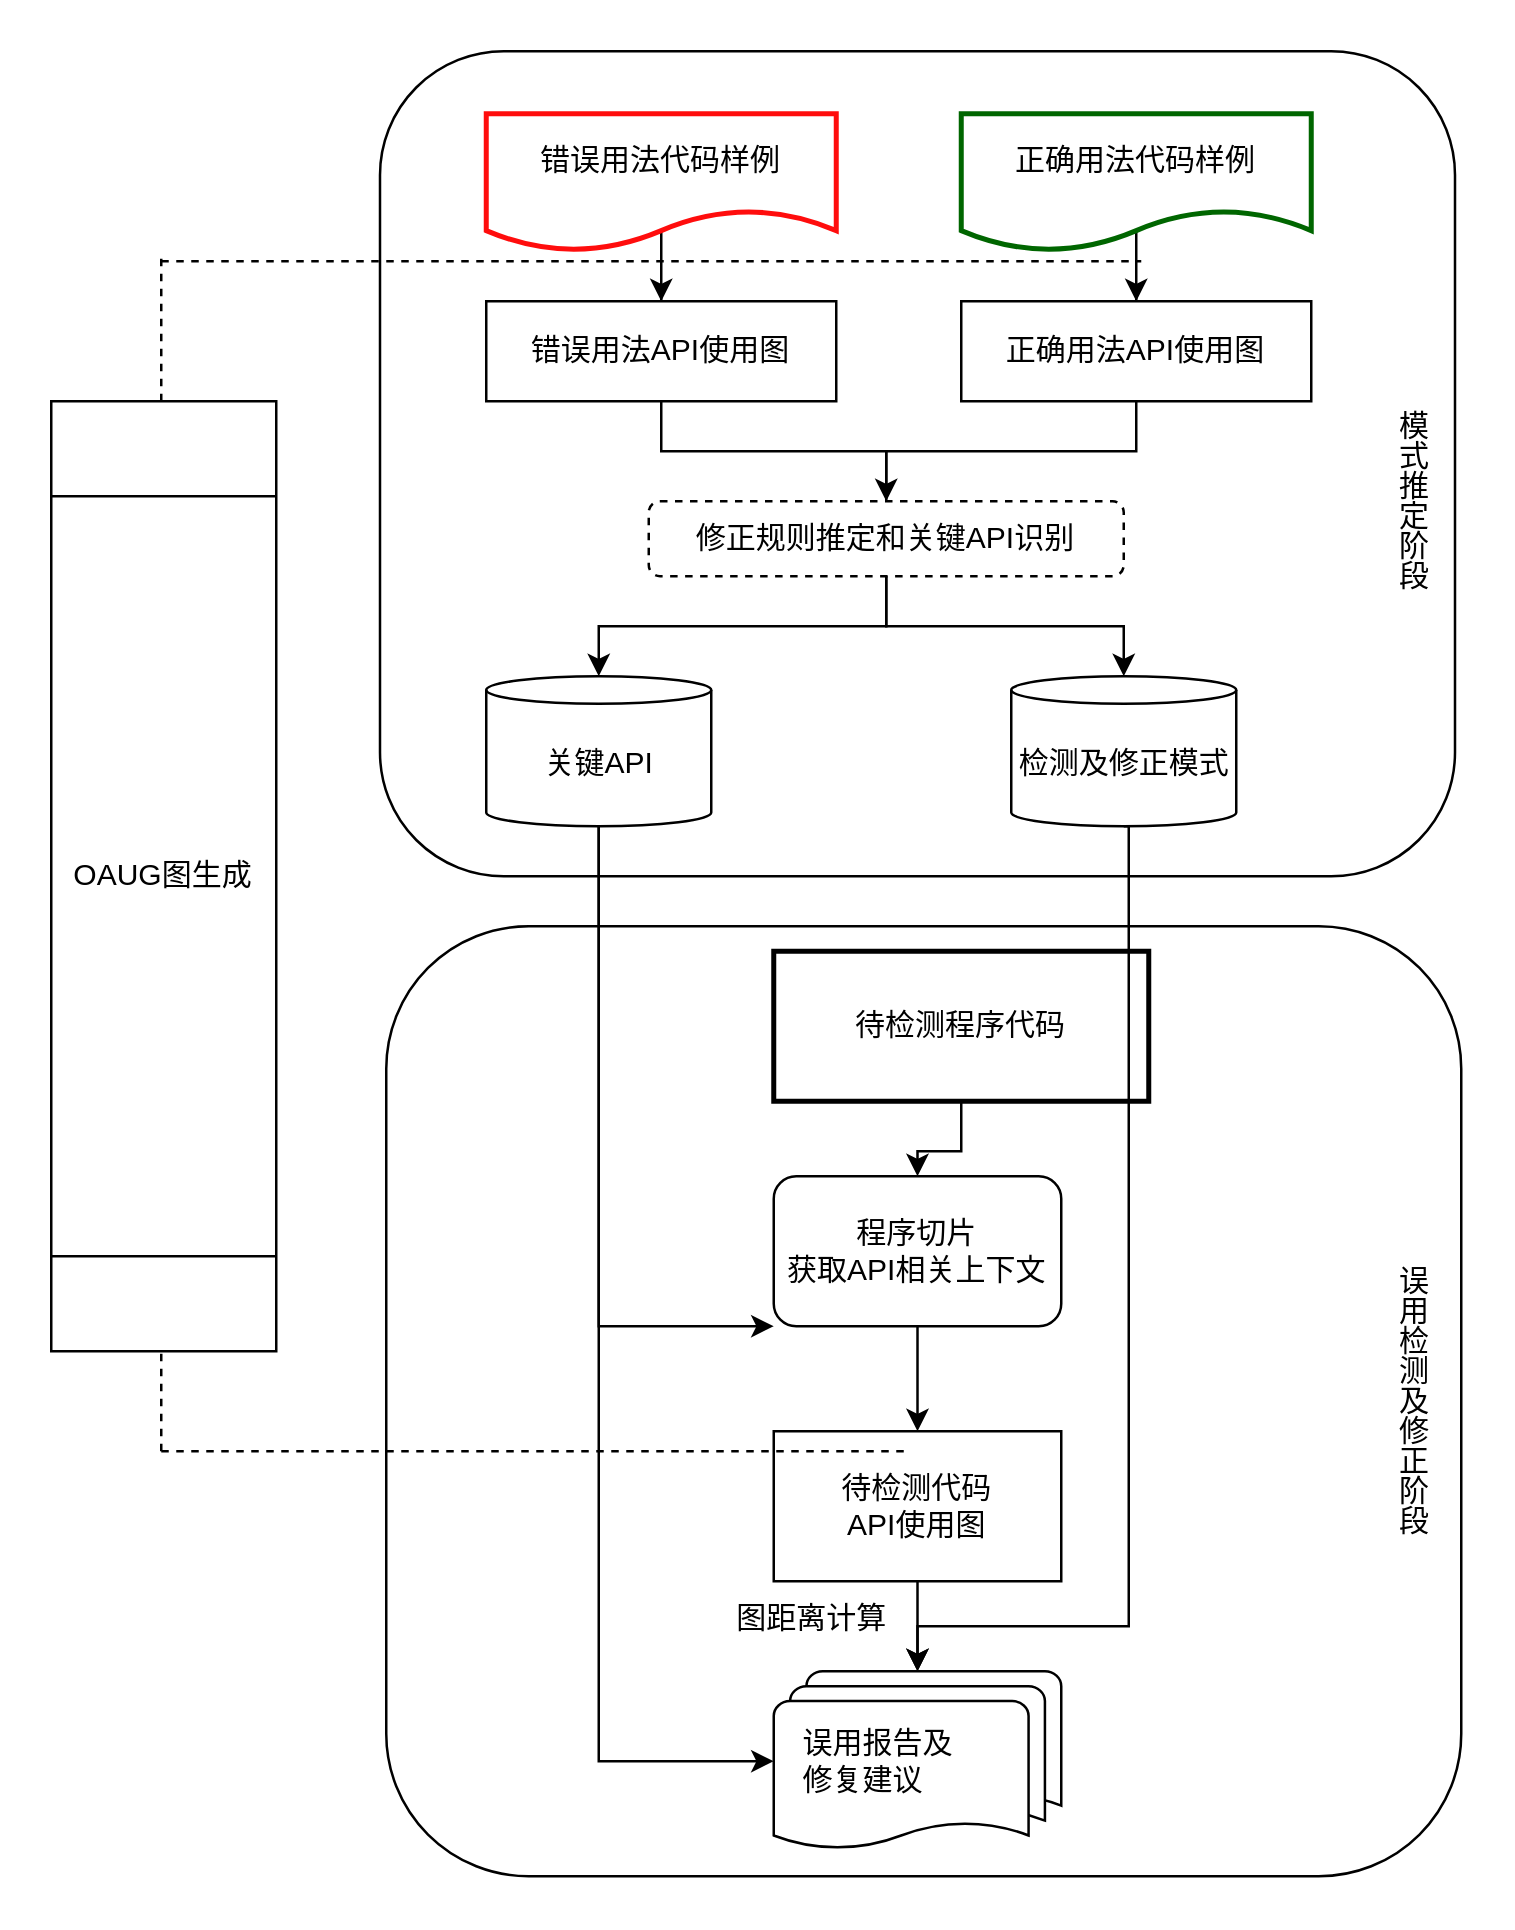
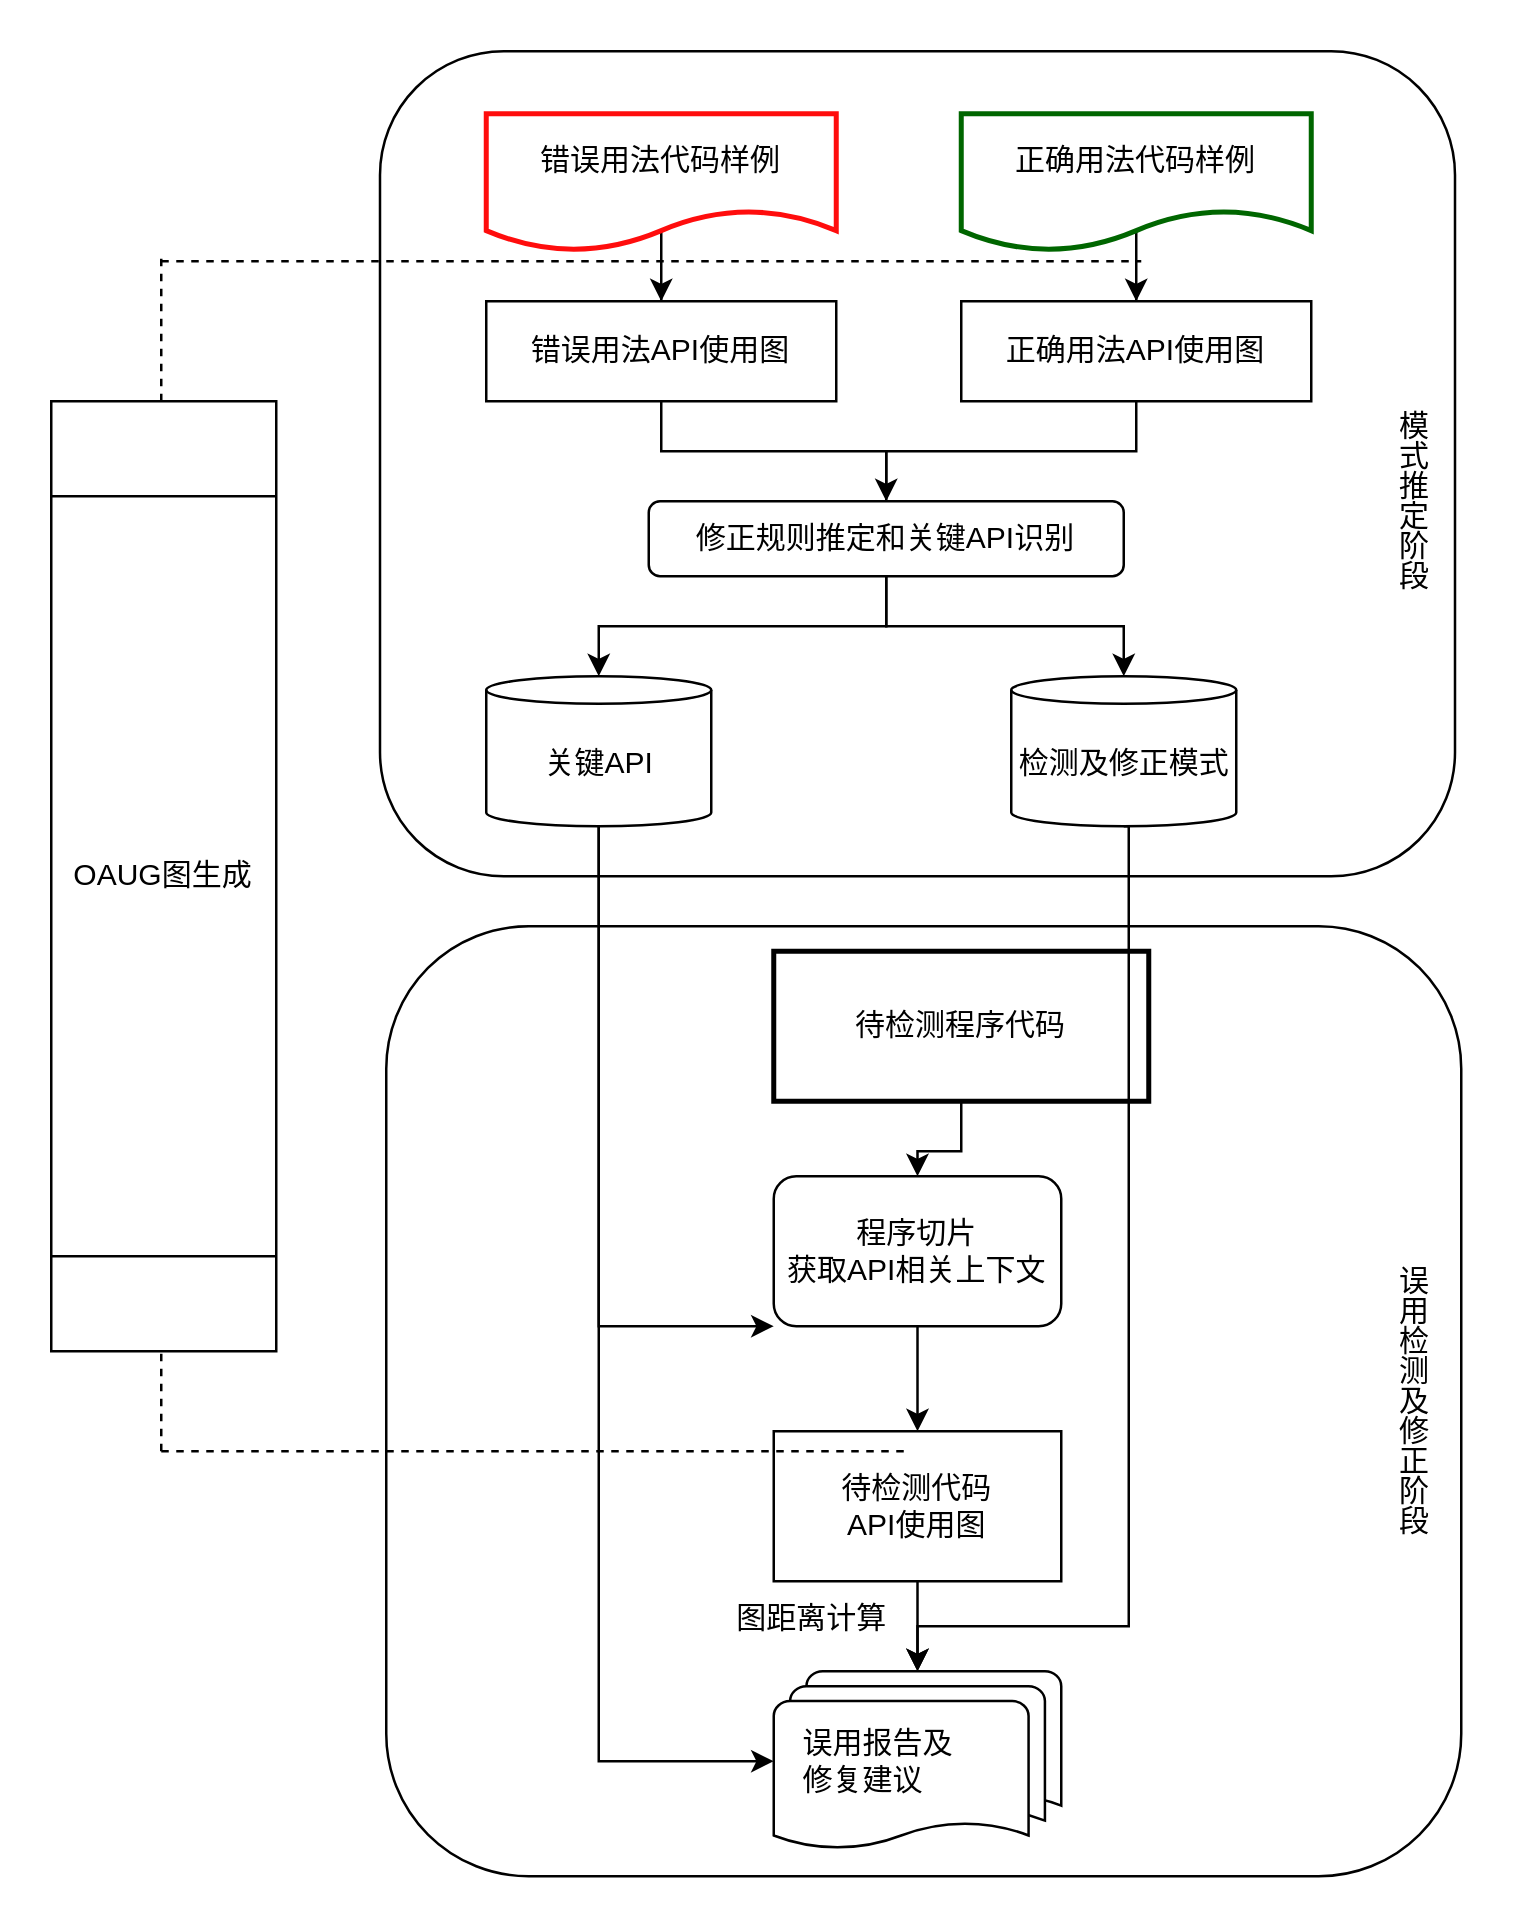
node "修正规则推定和关键API识别": style dashed -> solid
